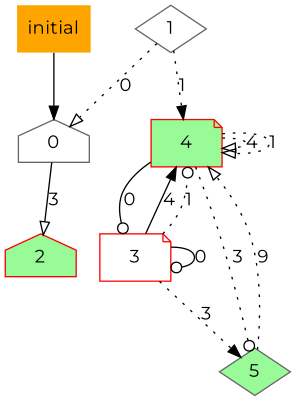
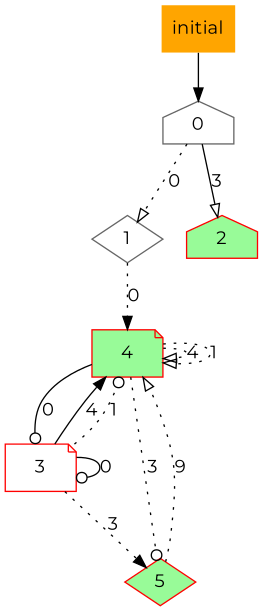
edge "1" -> "0": reversed
edge "1" -> "4": label "1" -> "0"
node "5": color gray40 -> red
